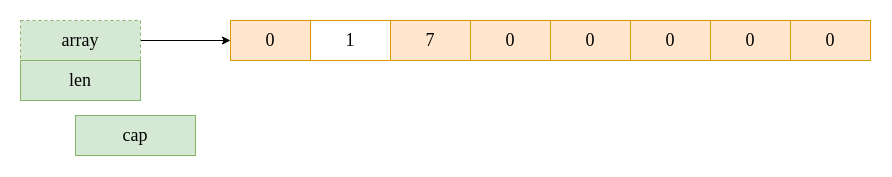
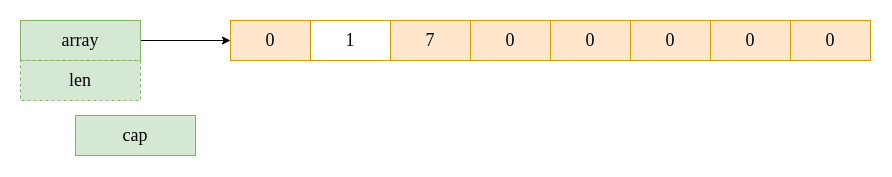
node "array": style dashed -> solid
node "len": style solid -> dashed
